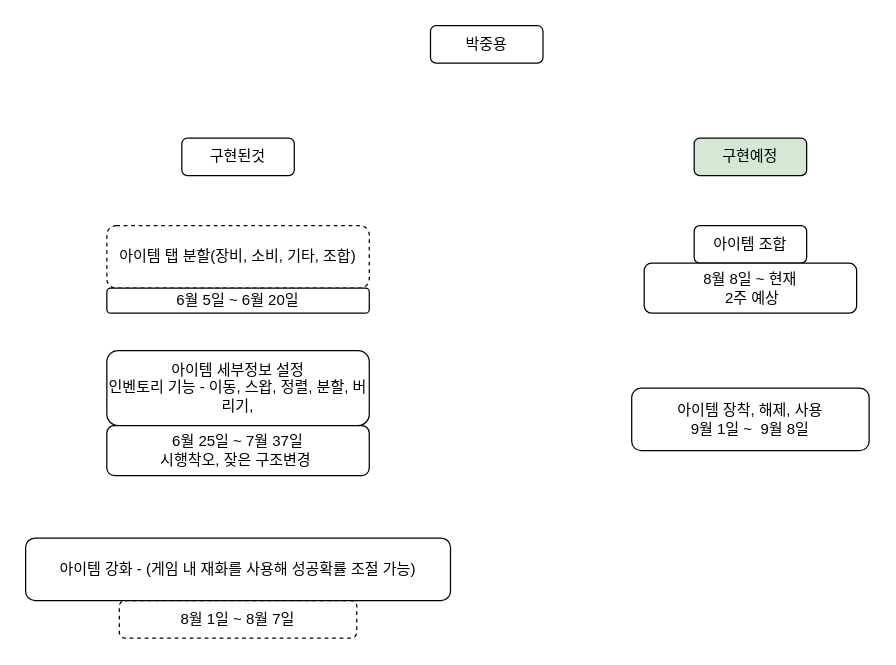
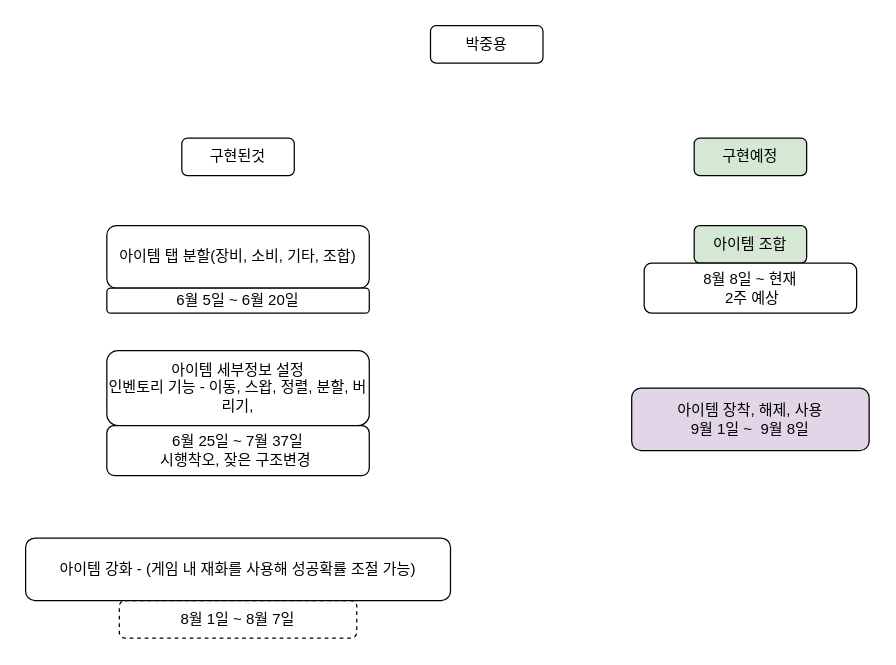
node "아이템 조합": fillcolor #ffffff -> #d5e8d4
node "아이템 탭 분할(장비, 소비, 기타, 조합)": style dashed -> solid
node "아이템 장착, 해제, 사용 9월 1일 ~ 9월 8일": fillcolor #ffffff -> #e1d5e7
